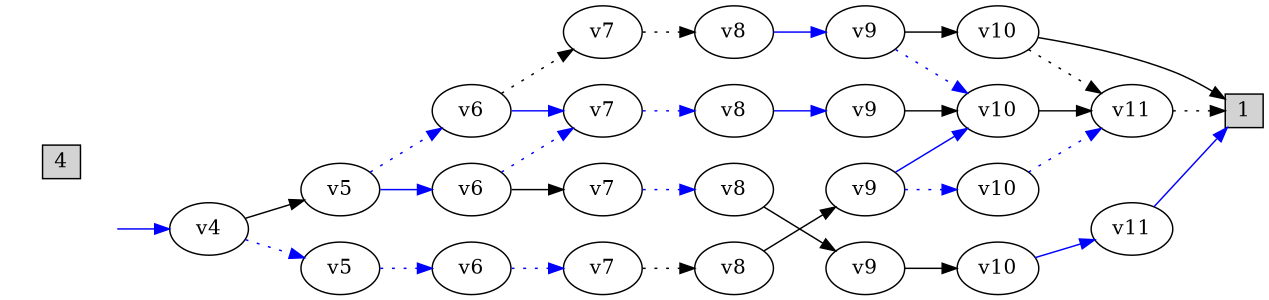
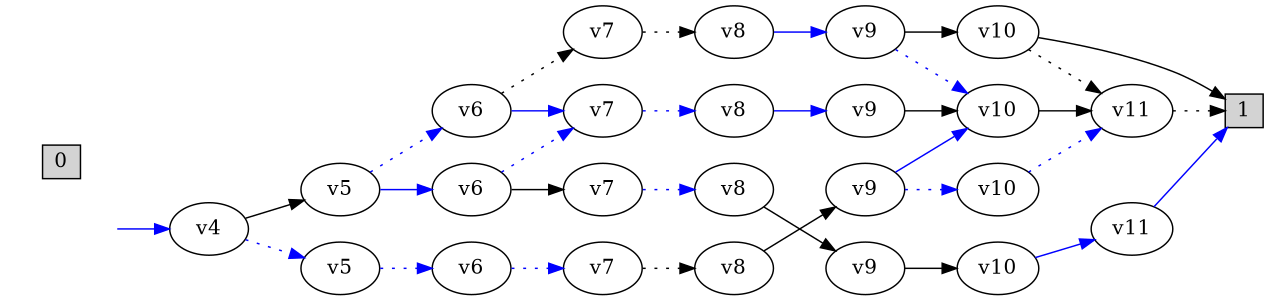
node "4": label "4" -> "0"
